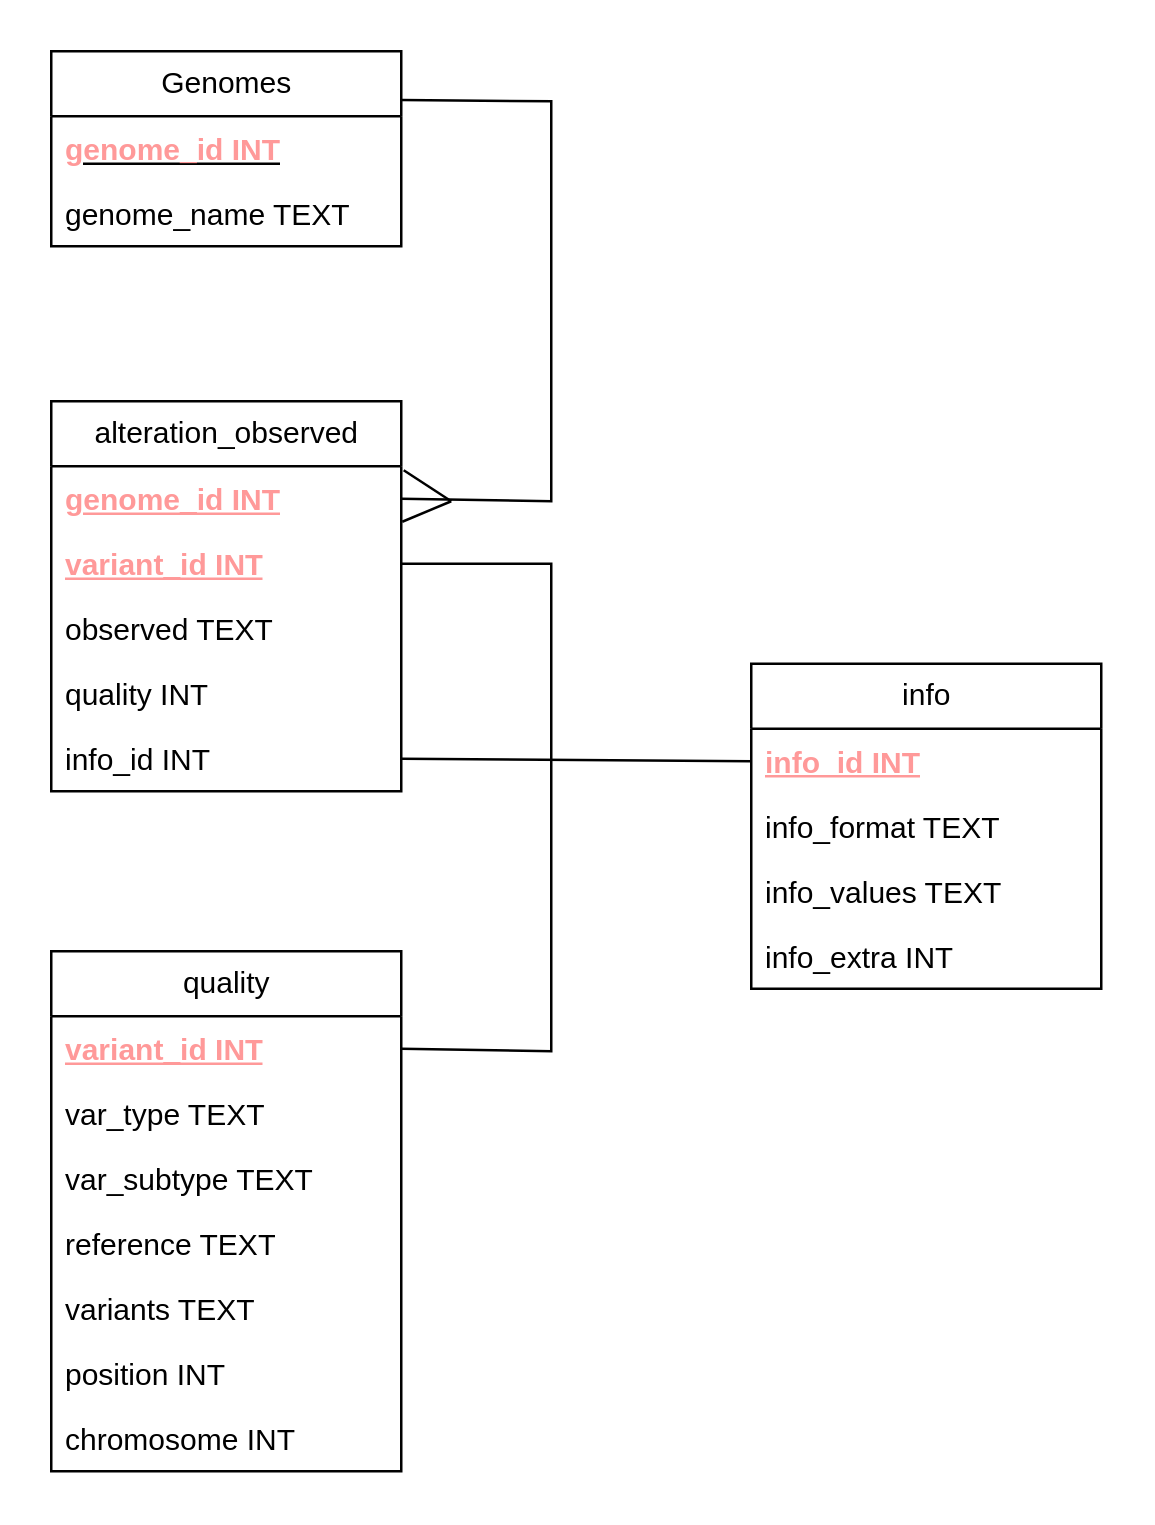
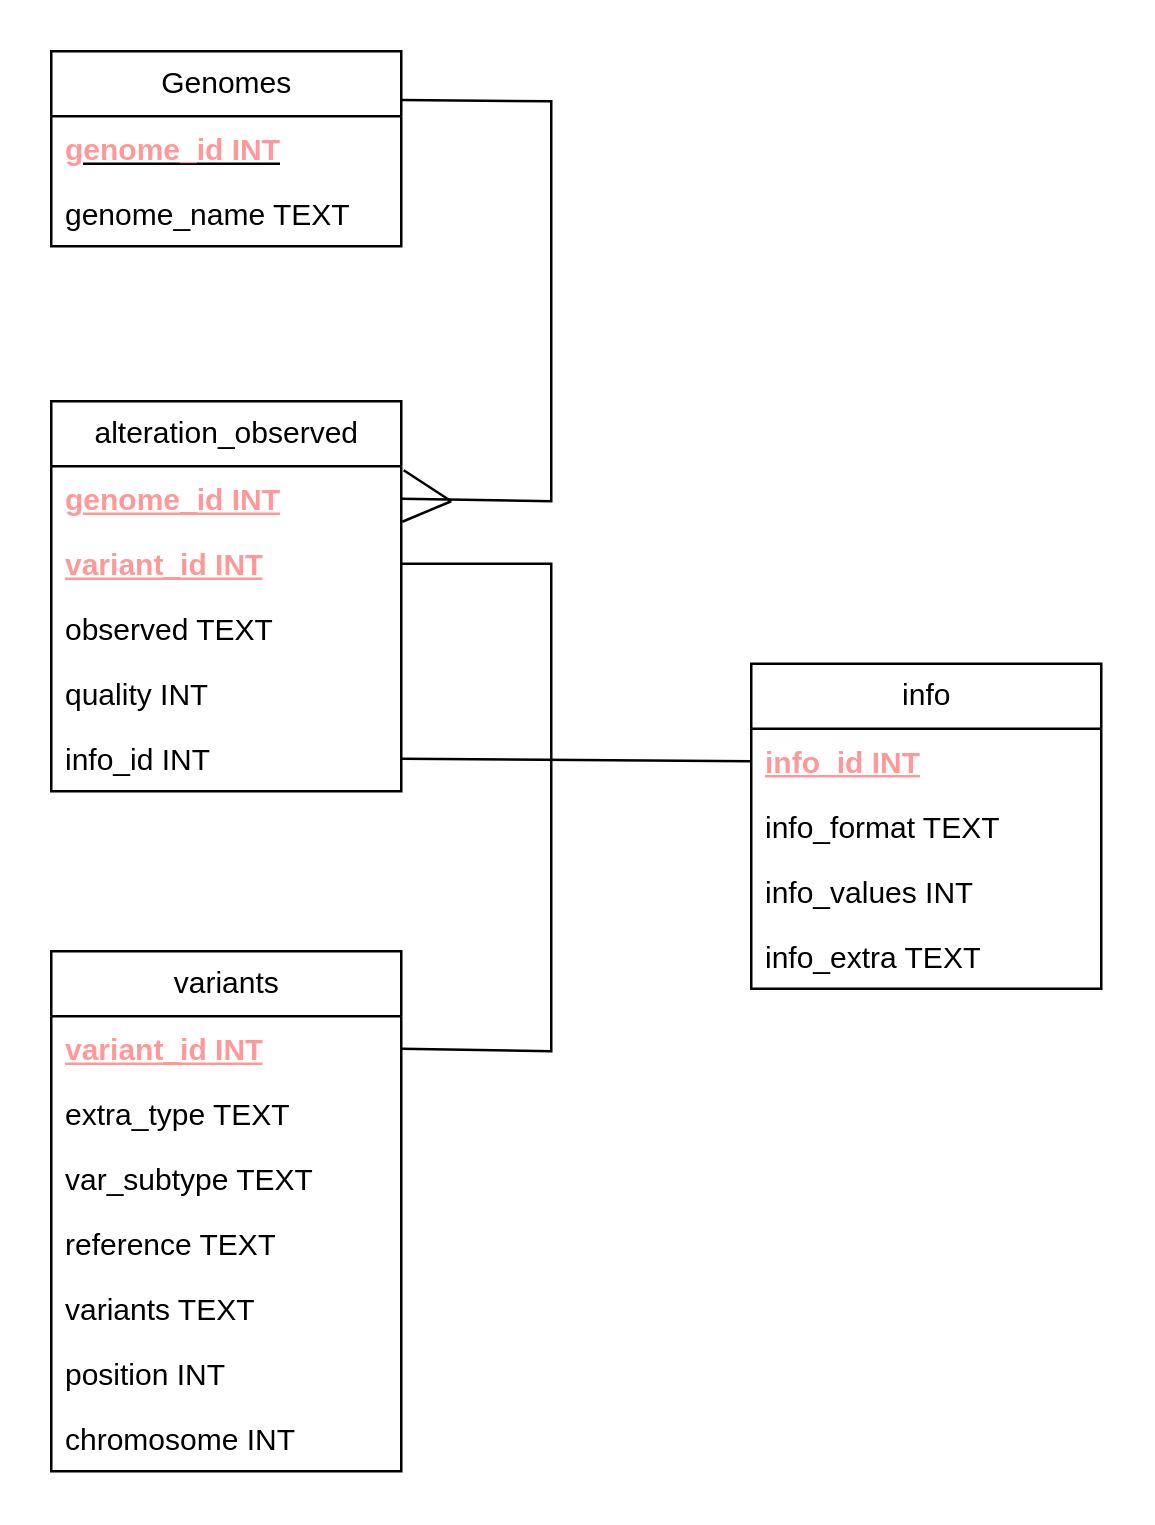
node "info_values TEXT": label "info_values TEXT" -> "info_values INT"
node "info_extra INT": label "info_extra INT" -> "info_extra TEXT"
node "quality": label "quality" -> "variants"
node "var_type TEXT": label "var_type TEXT" -> "extra_type TEXT"
